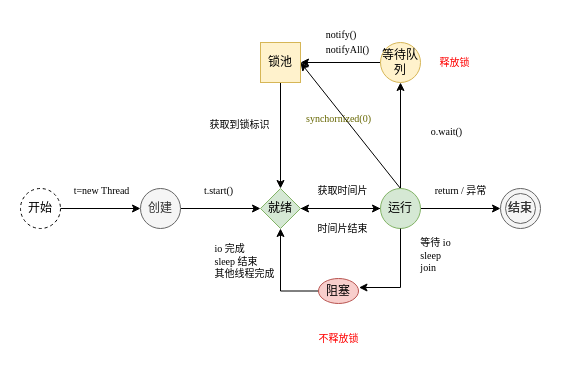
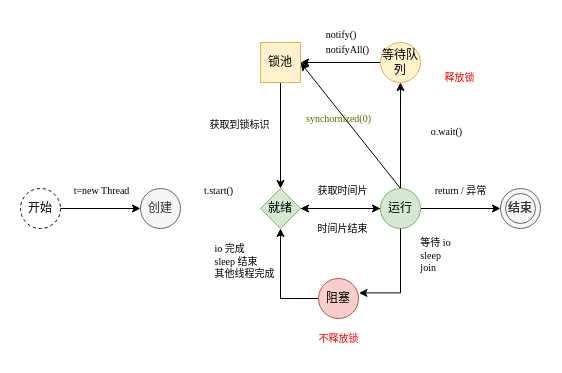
node "释放锁": moved (455, 63) -> (460, 78)
edge "创建" -> "就绪": removed
node "阻塞": size 40x25 -> 40x40
